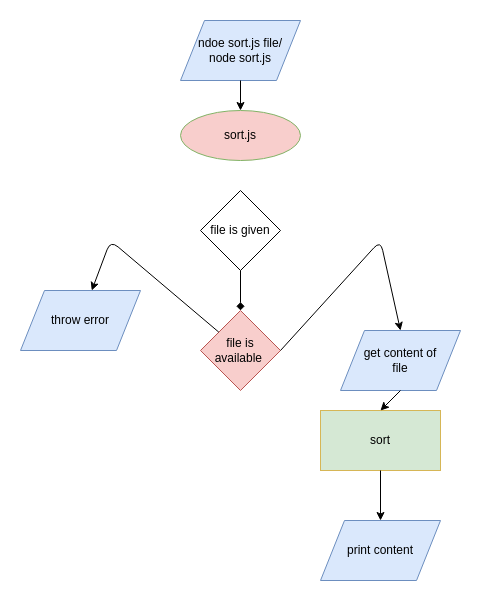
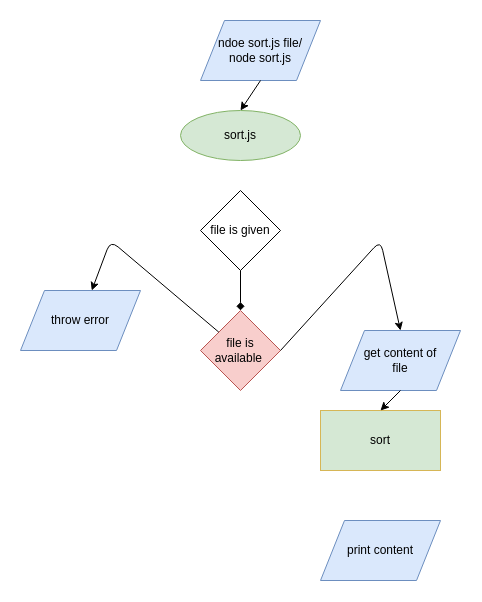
node "ndoe sort.js file/ node sort.js": moved (241, 51) -> (261, 51)
node "sort.js": fillcolor #f8cecc -> #d5e8d4
edge "sort" -> "print content": removed
